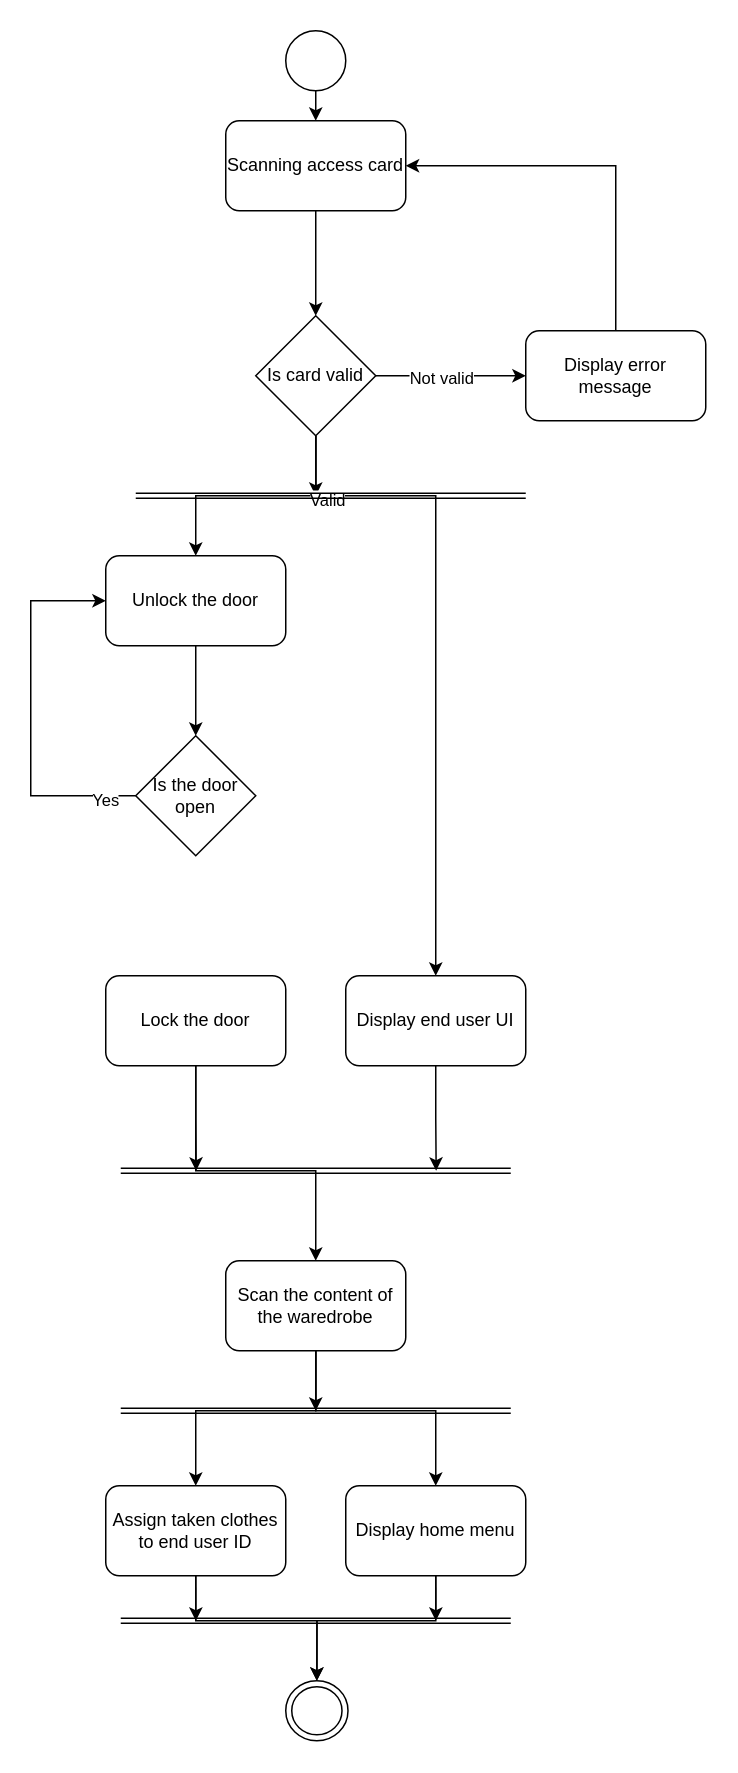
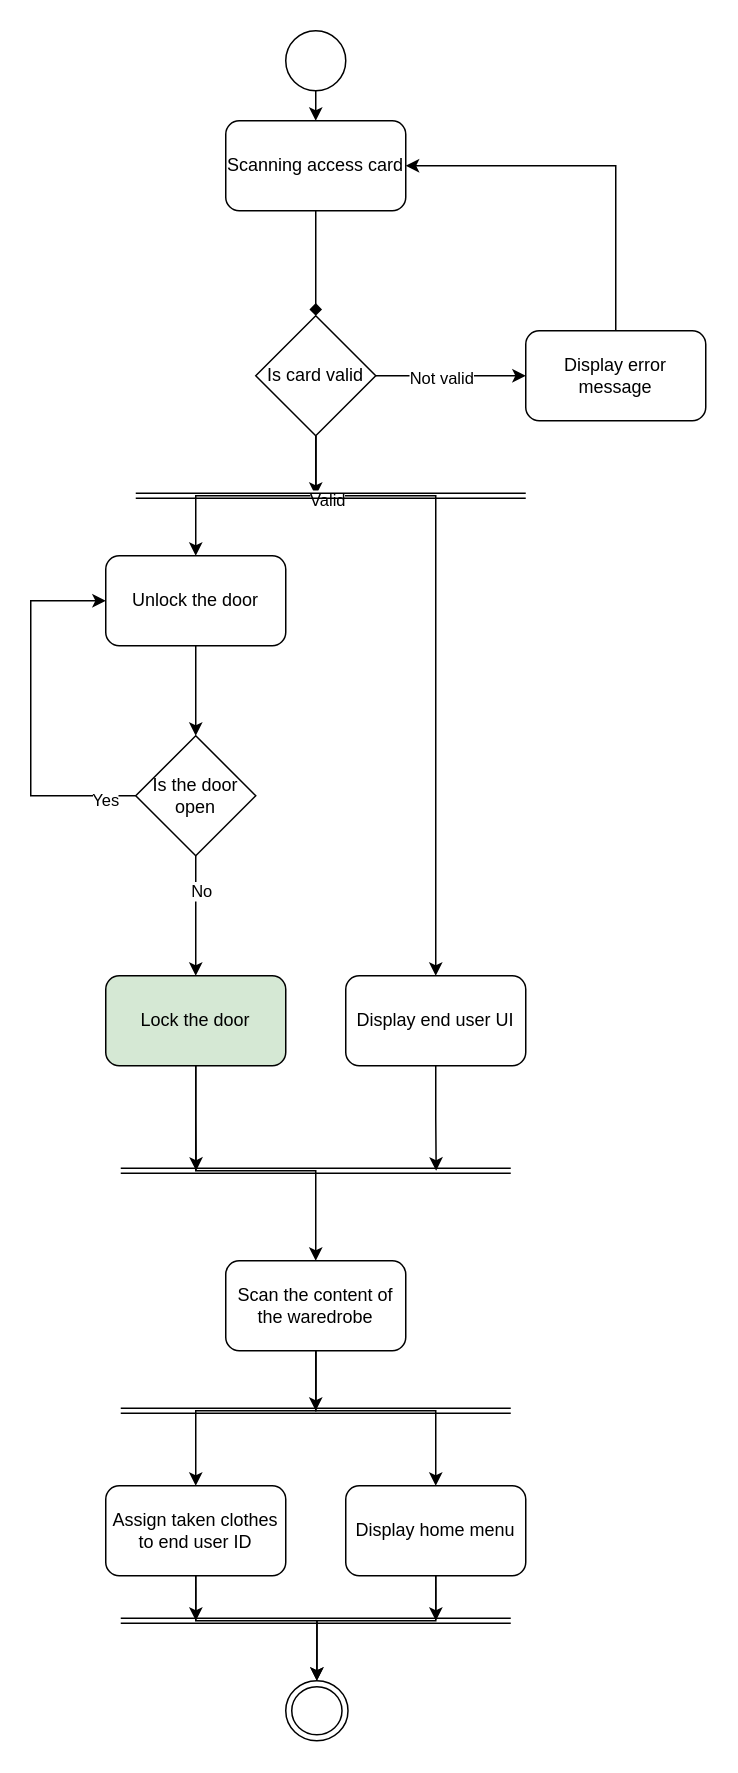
edge "Scanning access card" -> "Is card valid": arrowhead classic -> diamond
edge "Is the door open" -> "Lock the door": added, label "No"
node "Lock the door": fillcolor #ffffff -> #d5e8d4
